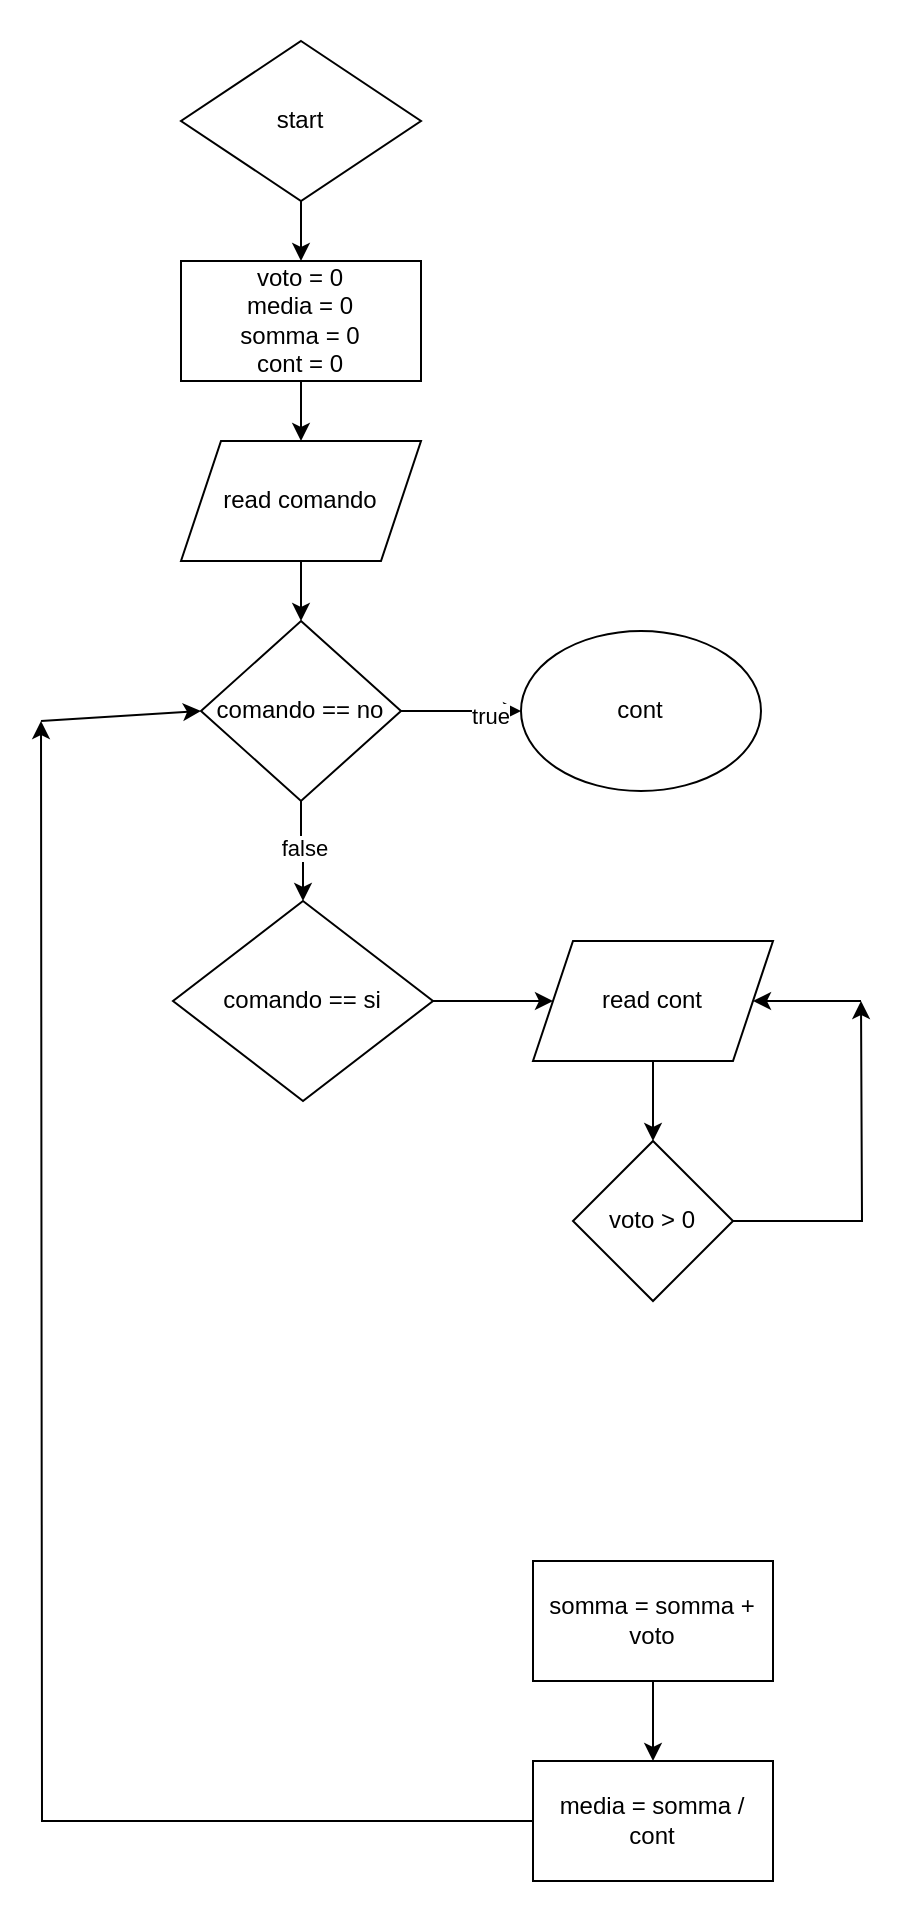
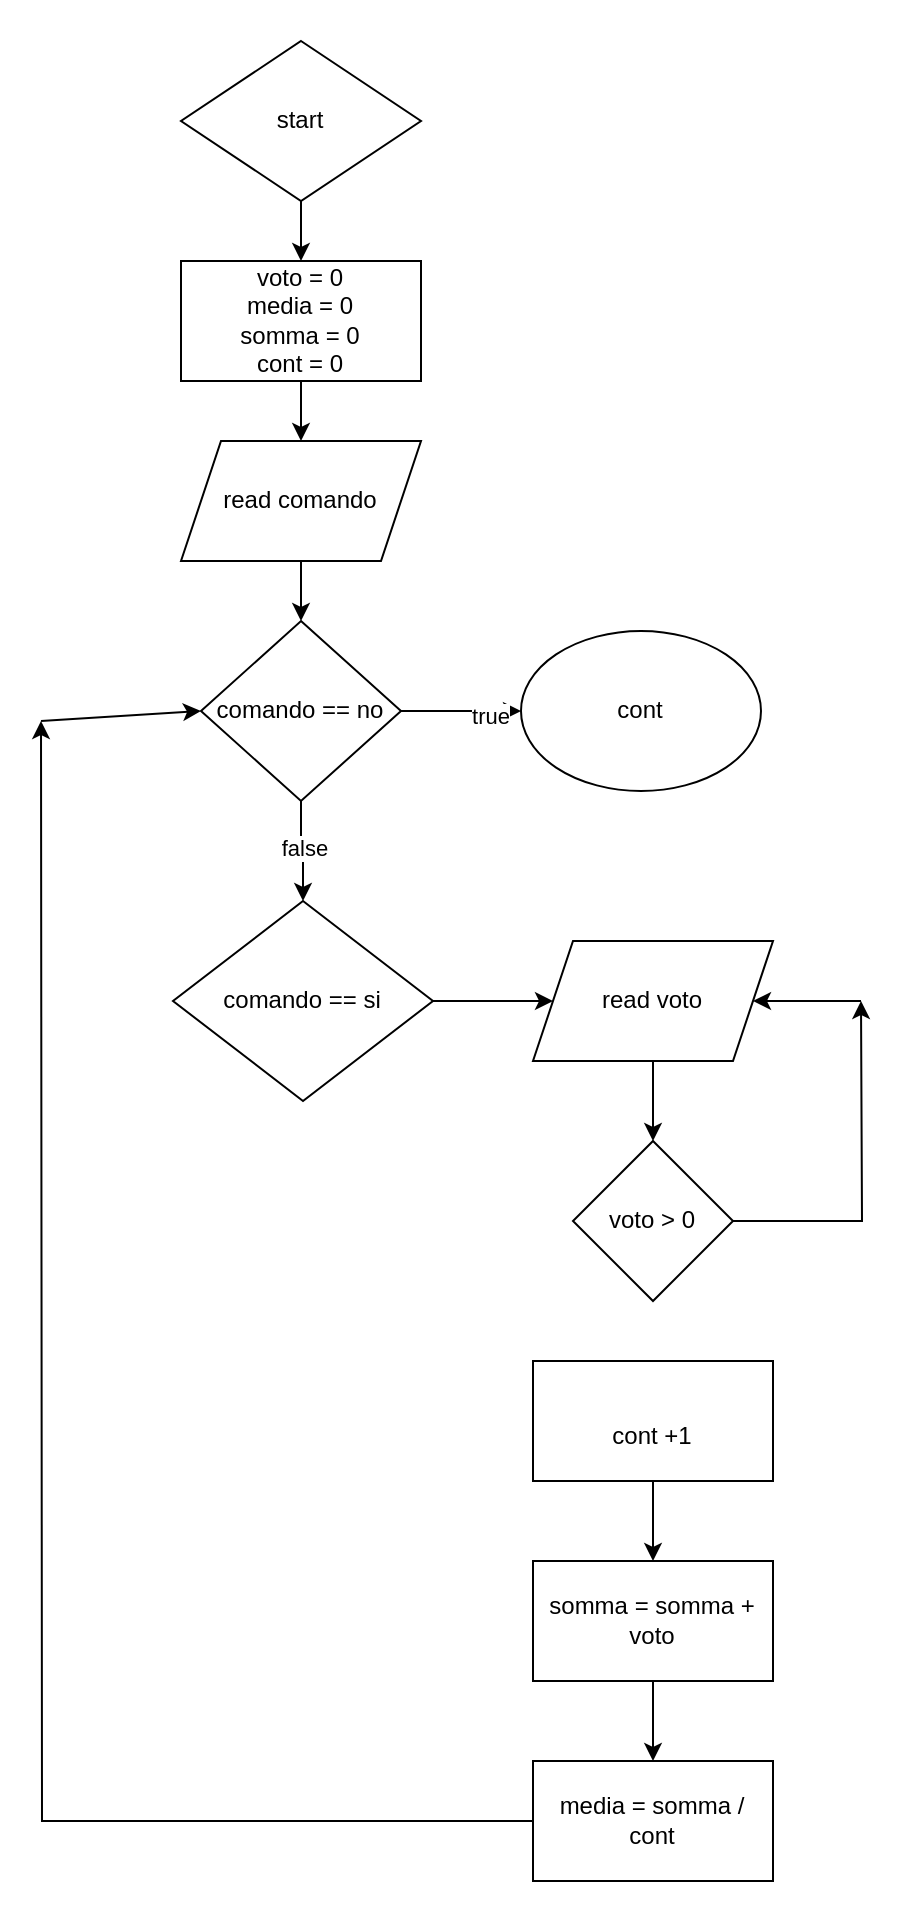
node "read cont": label "read cont" -> "read voto"
node "cont +1": added
edge "cont +1" -> "somma = somma + voto": added
